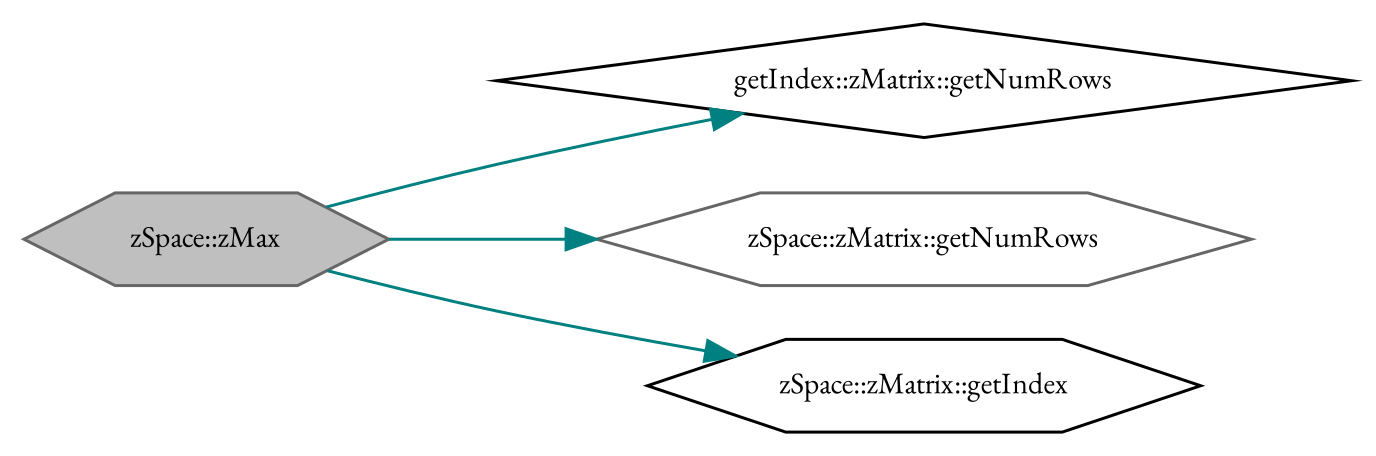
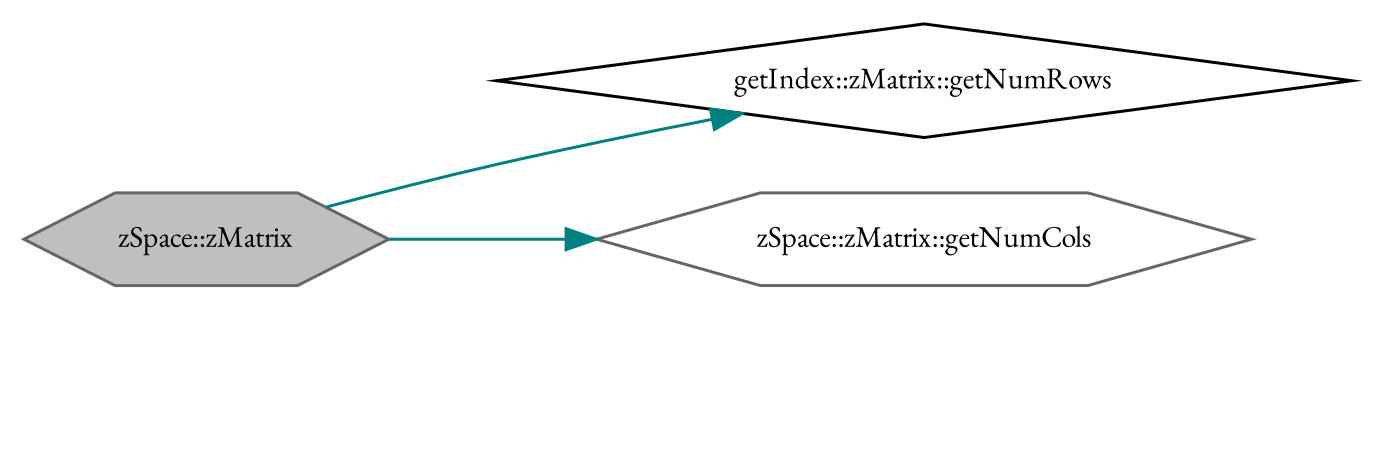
node "zSpace::zMax": label "zSpace::zMax" -> "zSpace::zMatrix"
node "zSpace::zMatrix::getNumRows": label "zSpace::zMatrix::getNumRows" -> "zSpace::zMatrix::getNumCols"
node "zSpace::zMatrix::getIndex": removed
